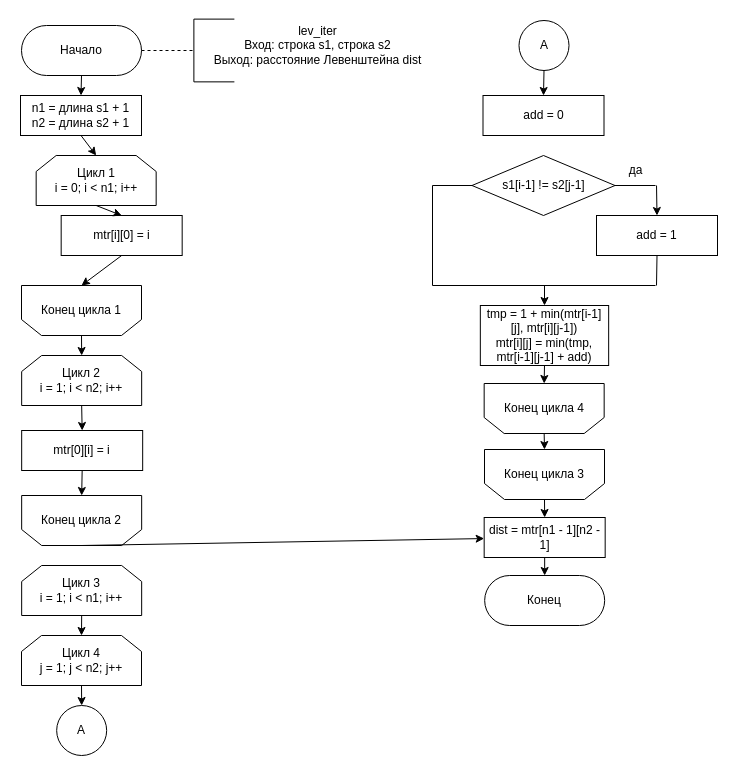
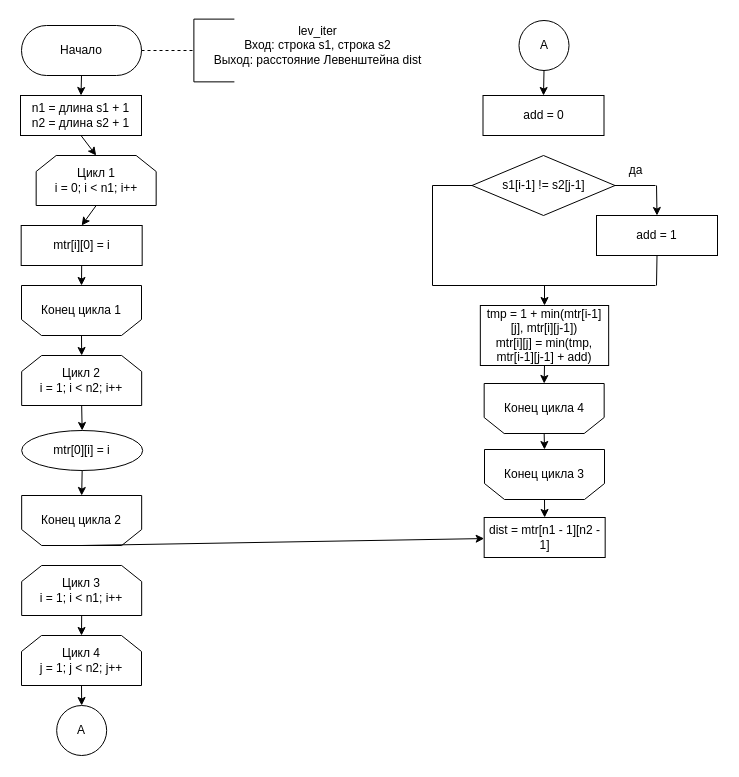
node "mtr[i][0] = i": moved (122, 236) -> (82, 246)
node "mtr[0][i] = i": shape rectangle -> ellipse
edge "dist = mtr[n1 - 1][n2 - 1]" -> "Конец": removed
node "Конец": removed
